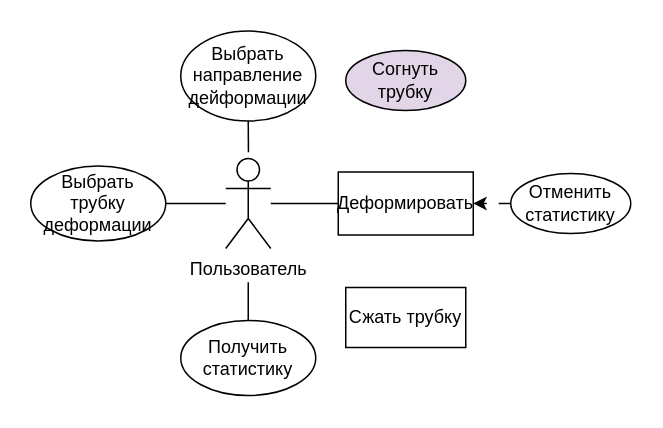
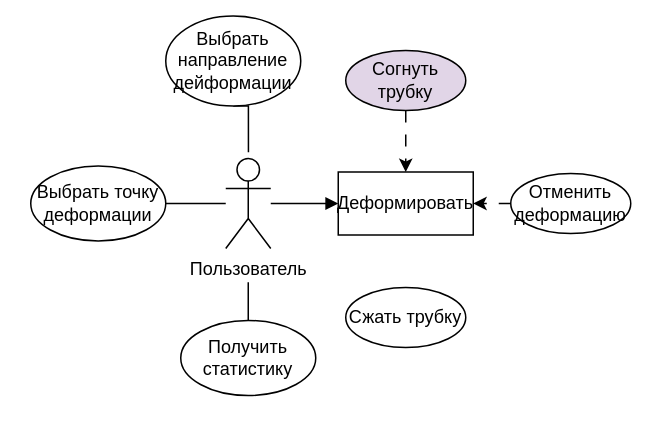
node "Выбрать направление дейформации": moved (248, 76) -> (233, 61)
edge "Согнуть трубку" -> "Деформировать": added
node "Выбрать трубку деформации": label "Выбрать трубку деформации" -> "Выбрать точку деформации"
edge "Пользователь" -- "Деформировать": arrowhead none -> block
node "Отменить статистику": label "Отменить статистику" -> "Отменить деформацию"
node "Сжать трубку": shape rectangle -> ellipse
